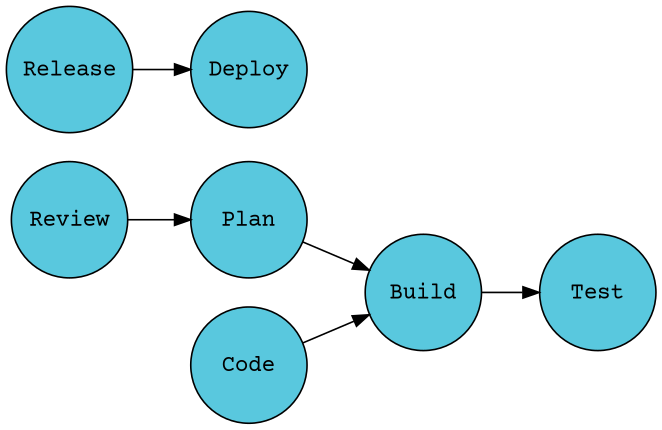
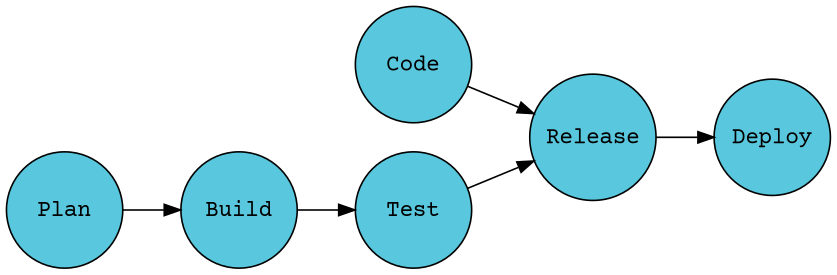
edge "Release" -- "Test": added
node "Review": removed
edge "Build" -- "Code": now "Release" -- "Code"
